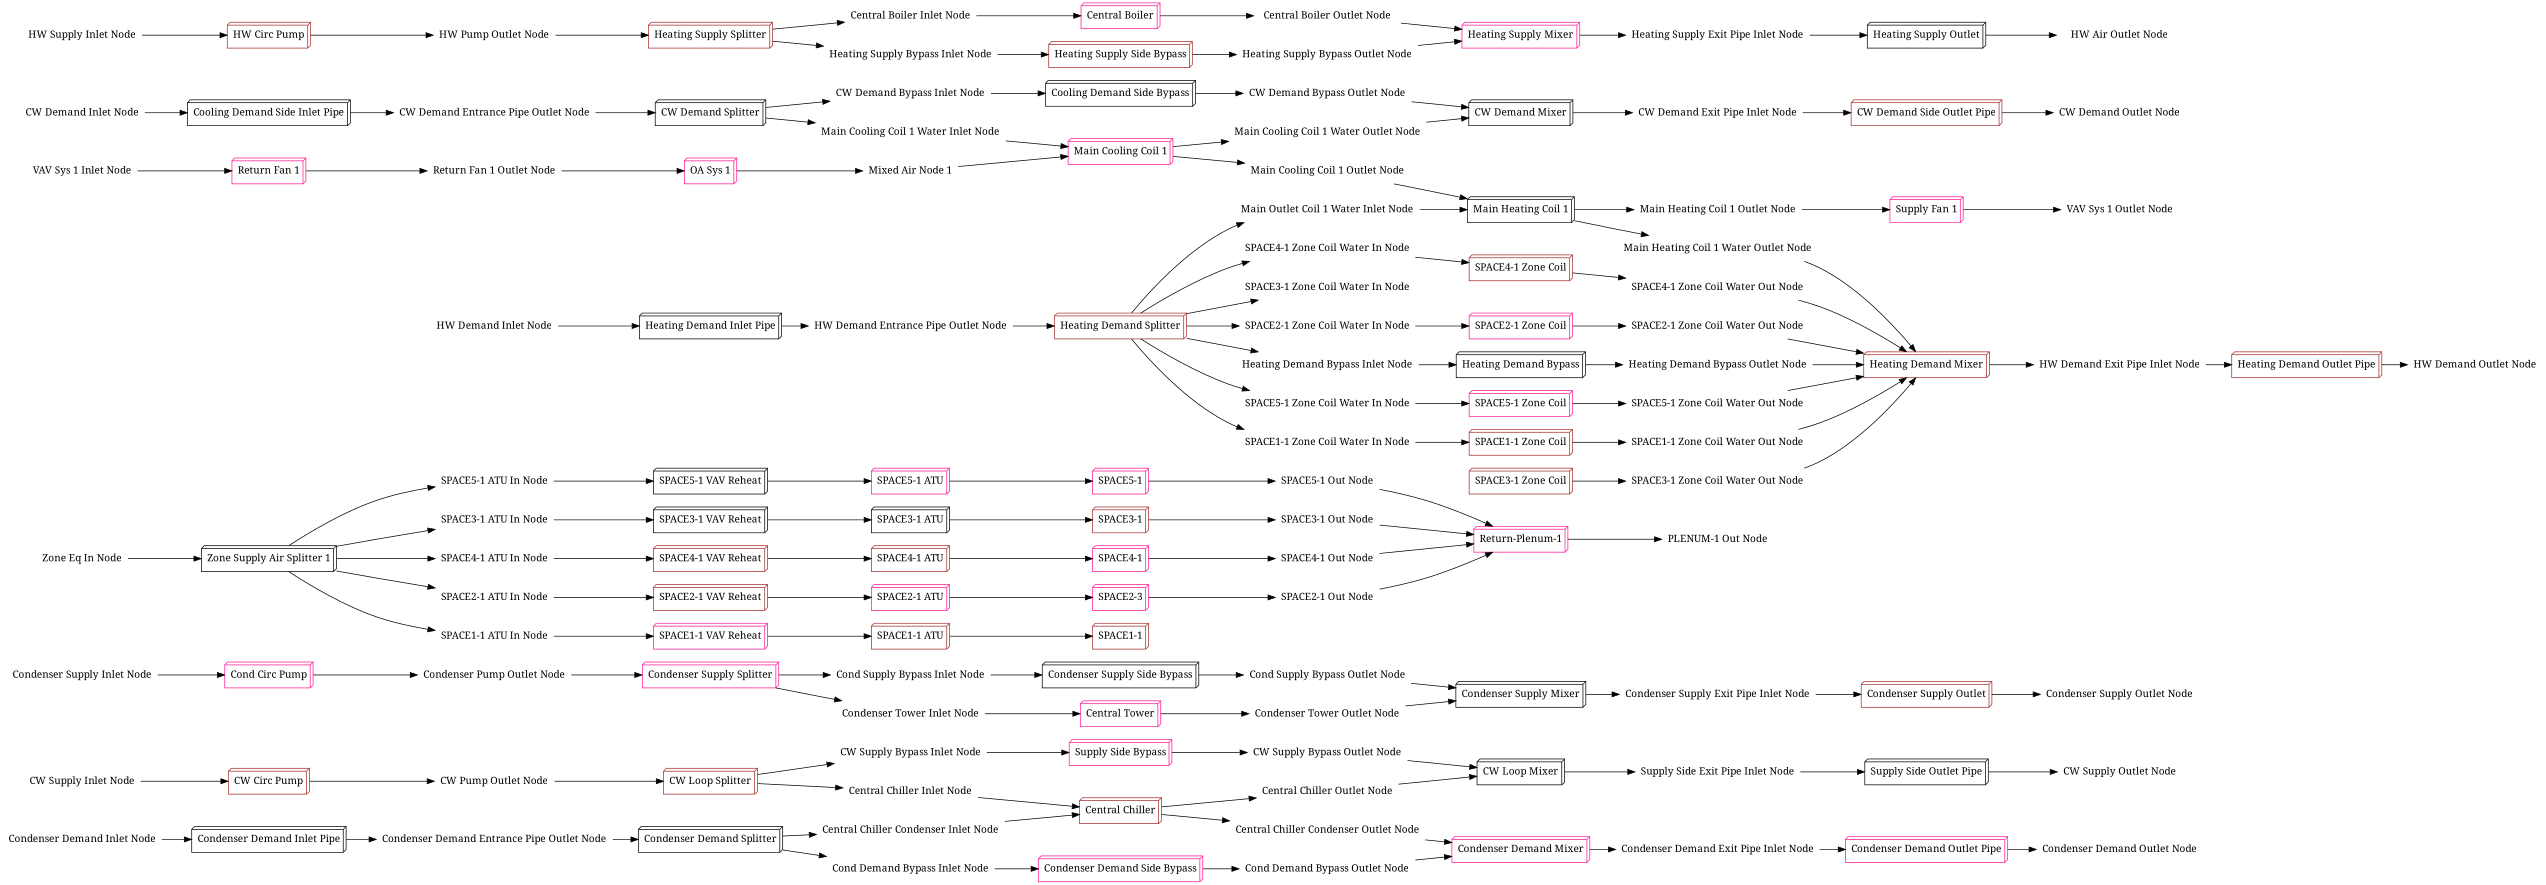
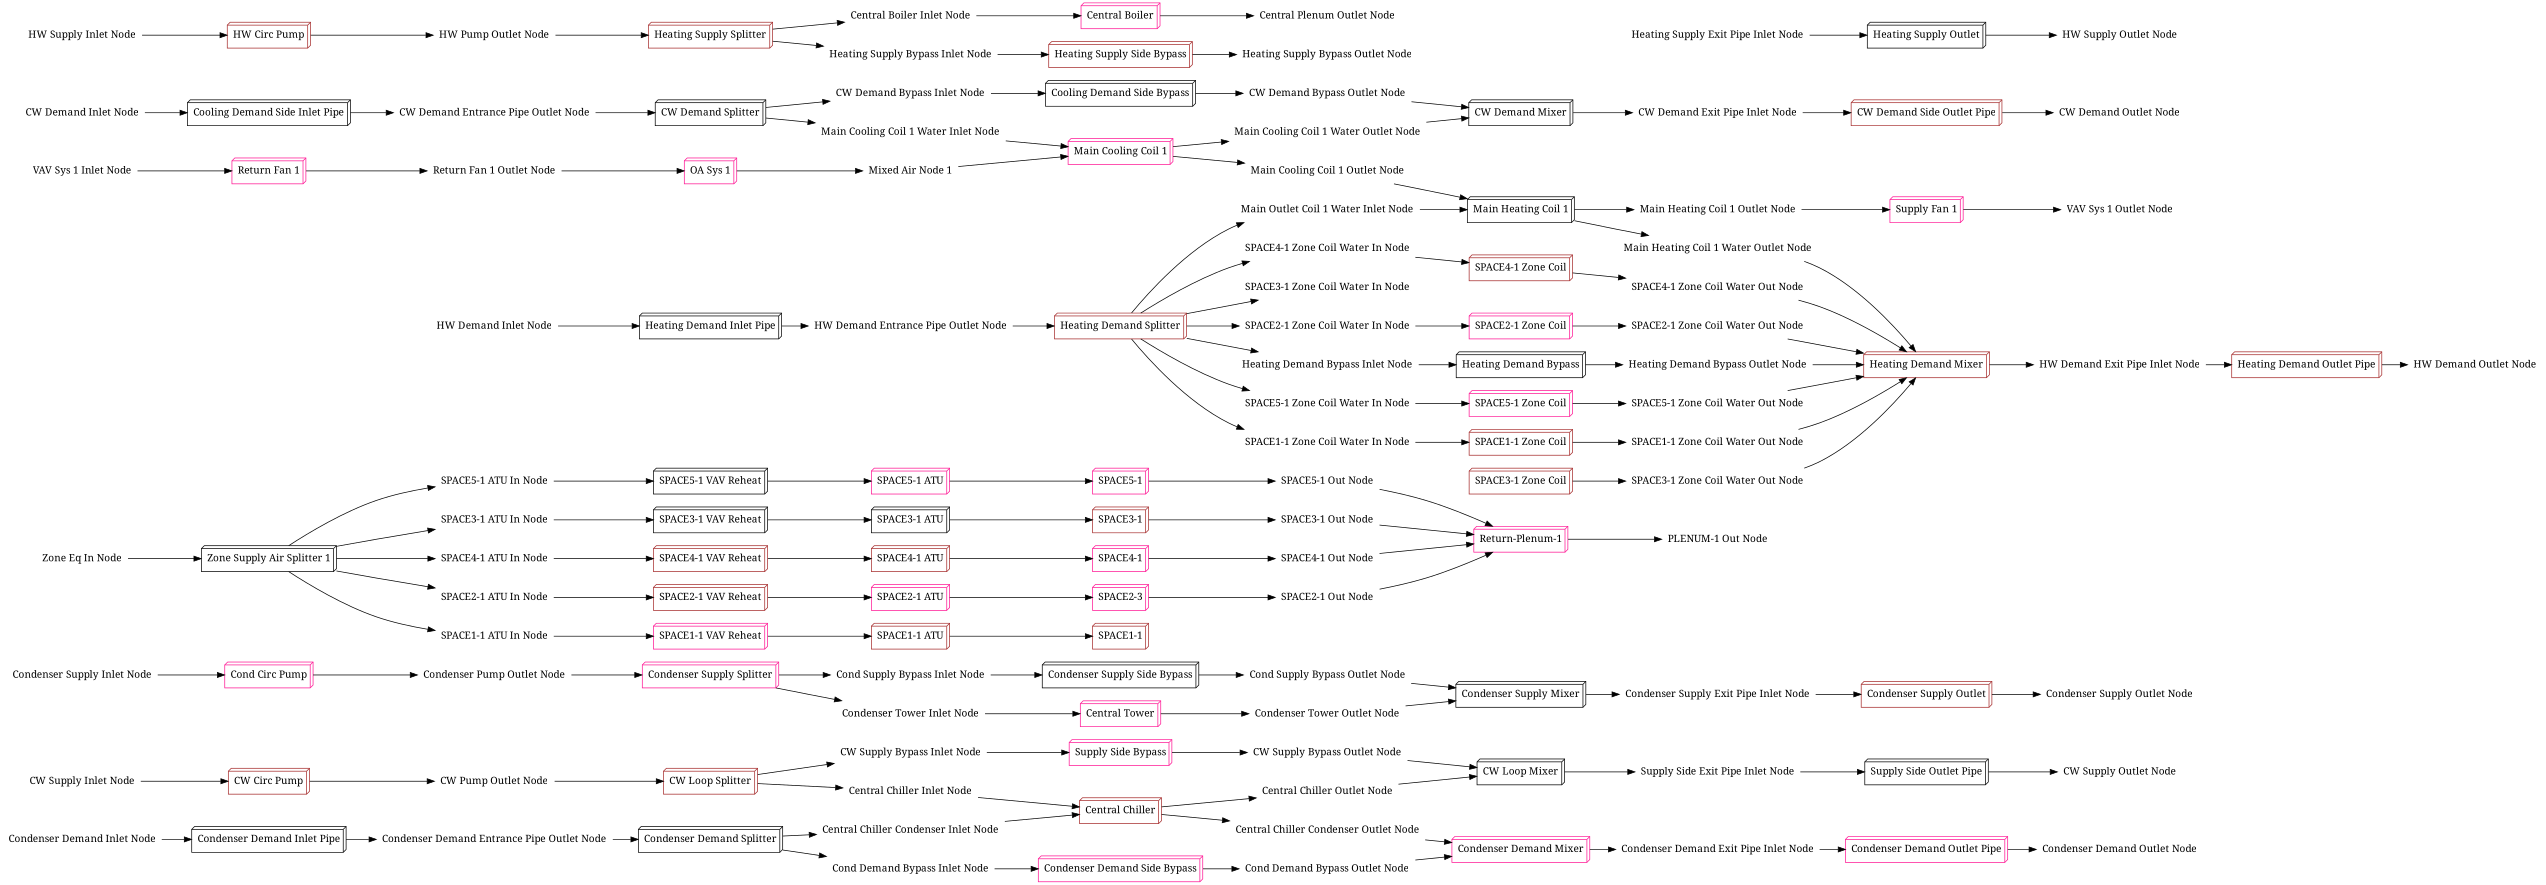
node "Central Boiler Outlet Node": label "Central Boiler Outlet Node" -> "Central Plenum Outlet Node"
node "Heating Supply Mixer": removed
node "HW Air Outlet Node": label "HW Air Outlet Node" -> "HW Supply Outlet Node"
